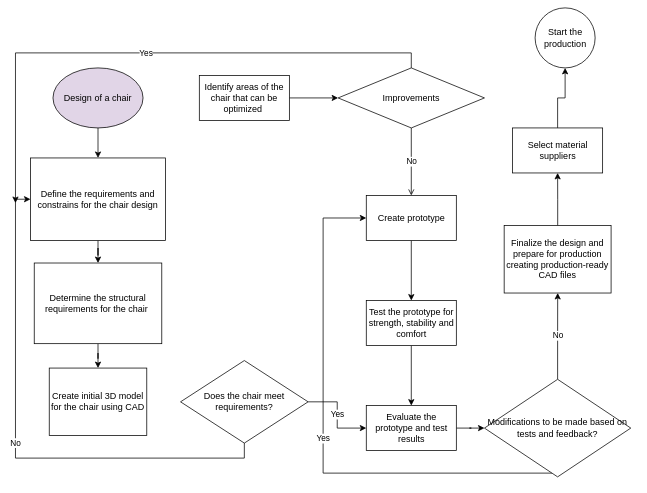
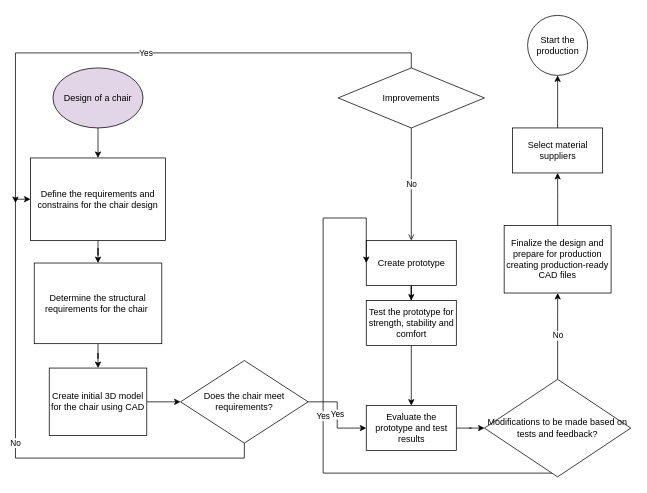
node "Start the production": moved (565, 38) -> (557, 45)
node "Identify areas of the chair that can be optimized": removed
edge "Identify areas of the chair that can be optimized" -> "Improvements": removed
node "Create prototype": moved (411, 218) -> (411, 263)
edge "Create initial 3D model for the chair using CAD" -> "Does the chair meet requirements?": added
